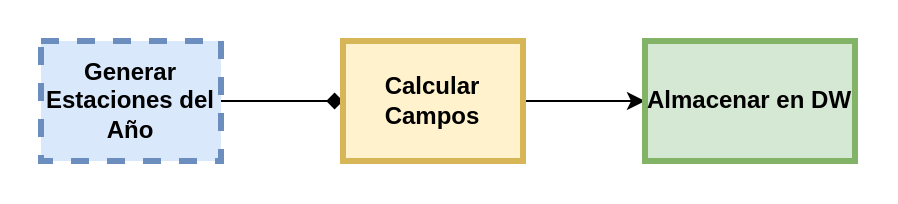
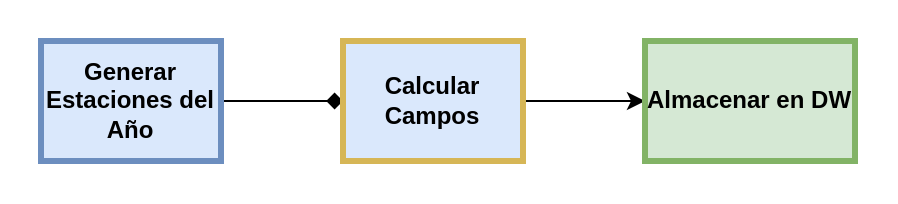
node "Generar Estaciones del Año": style dashed -> solid
node "Calcular Campos": fillcolor #fff2cc -> #dae8fc
